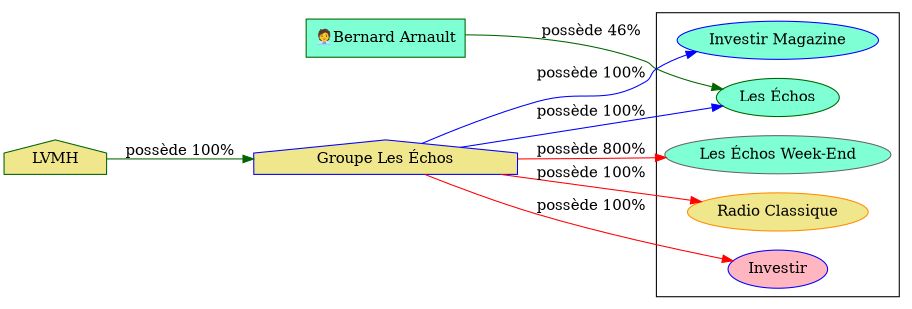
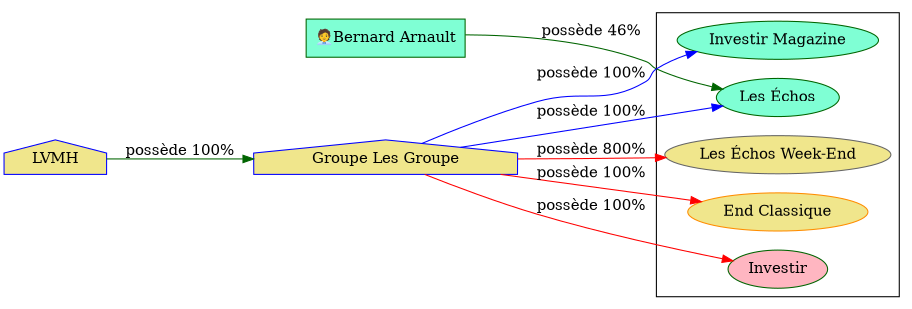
node "Investir Magazine": color blue -> darkgreen
node "Les Échos Week-End": fillcolor aquamarine -> khaki
node "LVMH": color darkgreen -> blue
node "Groupe Les Échos": label "Groupe Les Échos" -> "Groupe Les Groupe"
node "Radio Classique": label "Radio Classique" -> "End Classique"
node "Investir": color blue -> darkgreen
